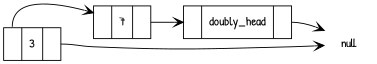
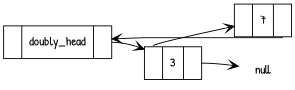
edge "doubly_head" -> "null": now "doubly_head" -> "3"
